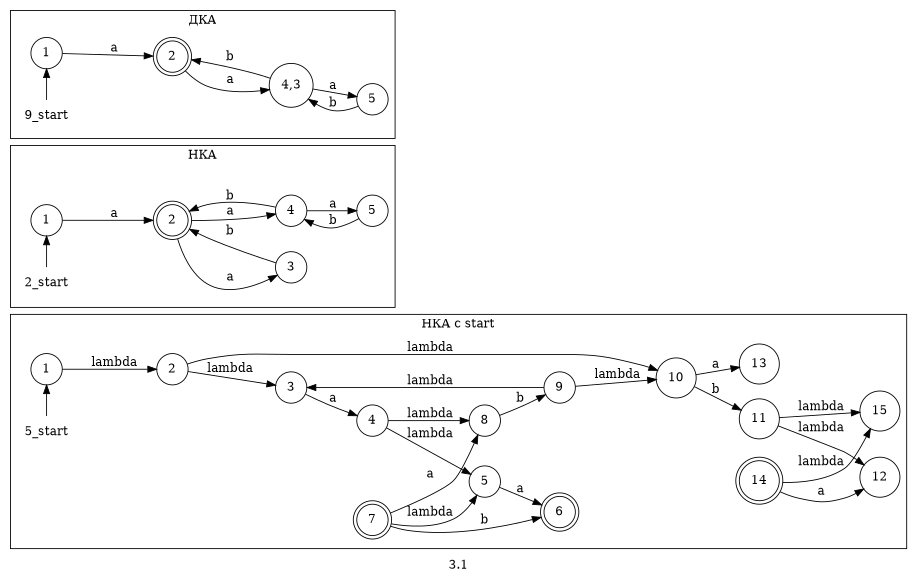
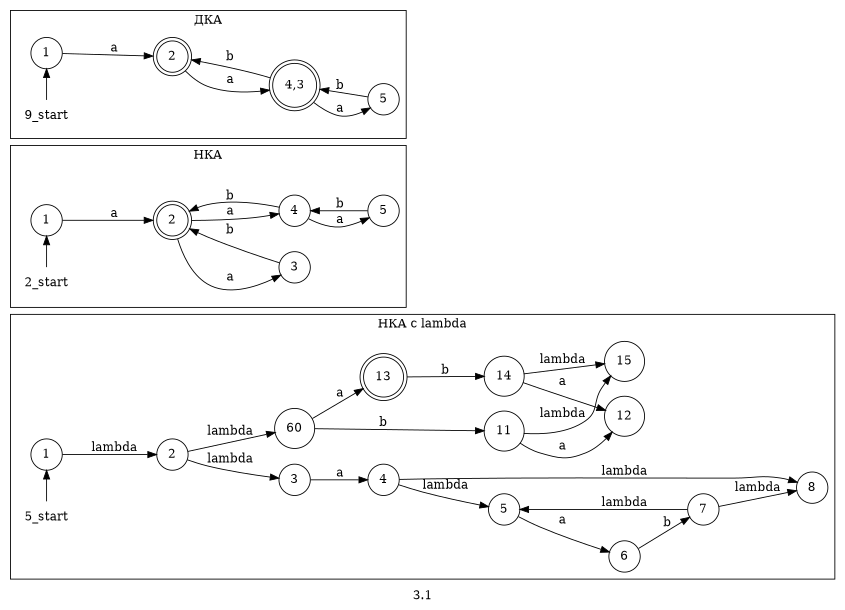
node "4,3": shape circle -> doublecircle
cluster "НКА с start": label "НКА с start" -> "НКА с lambda"
node "13": shape circle -> doublecircle
edge "13" -> "14": added, label "b"
node "10": label "10" -> "60"
node "9": removed
edge "11" -> "12": label "lambda" -> "a"
edge "7" -> "8": label "a" -> "lambda"
node "14": shape doublecircle -> circle
node "6": shape doublecircle -> circle
node "7": shape doublecircle -> circle
edge "7" -> "6": reversed
